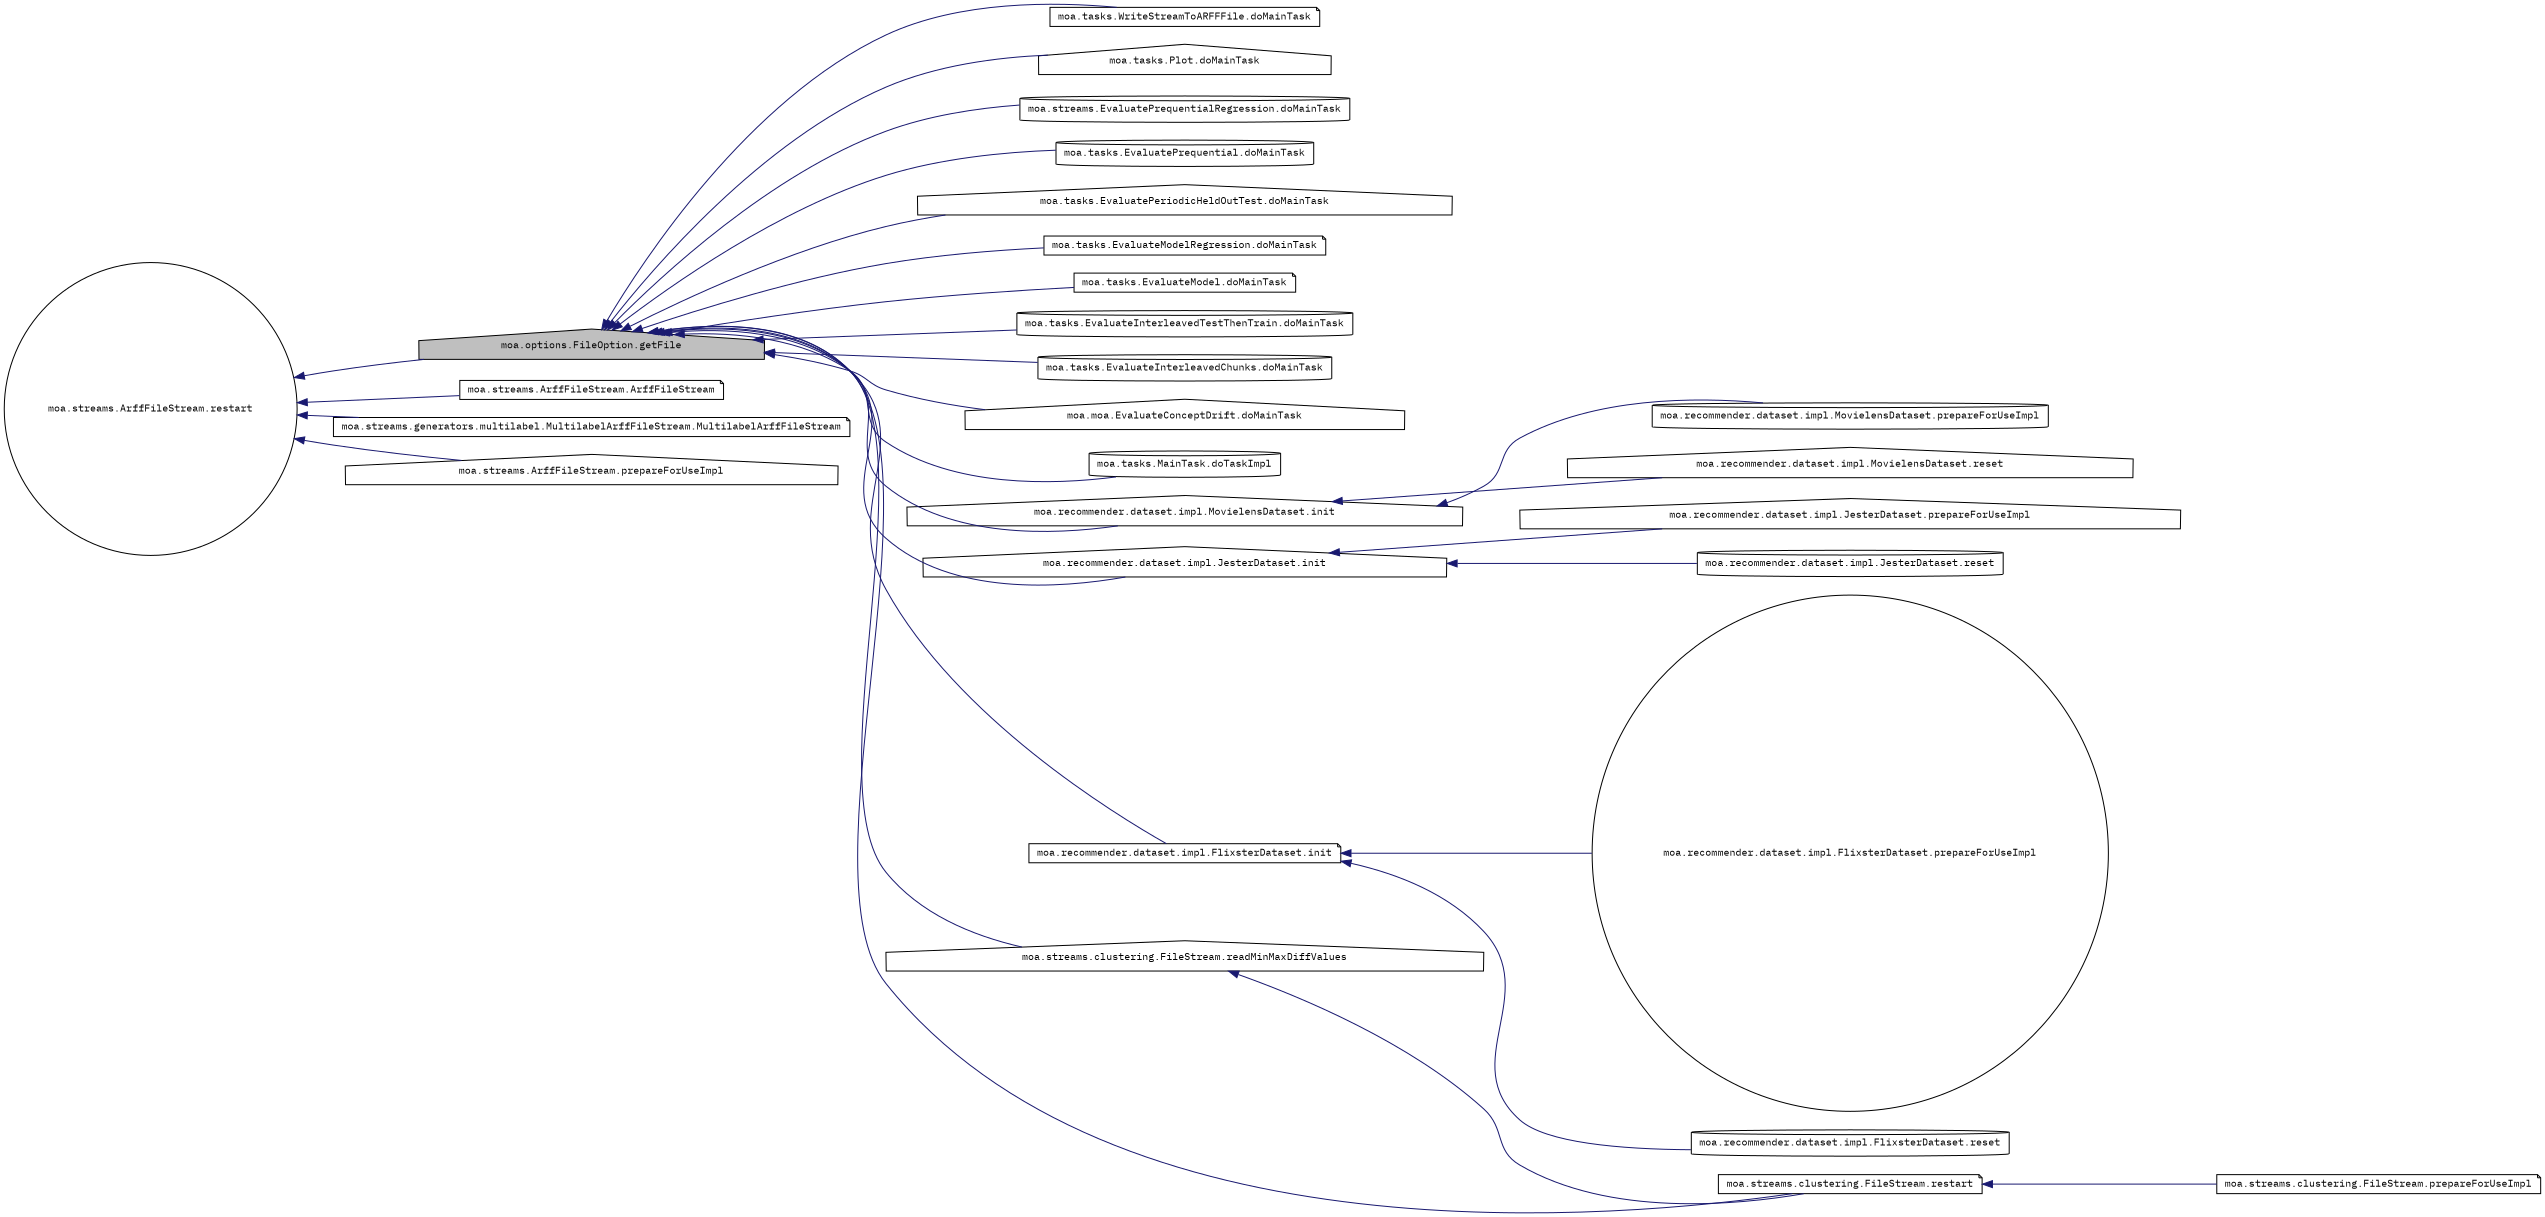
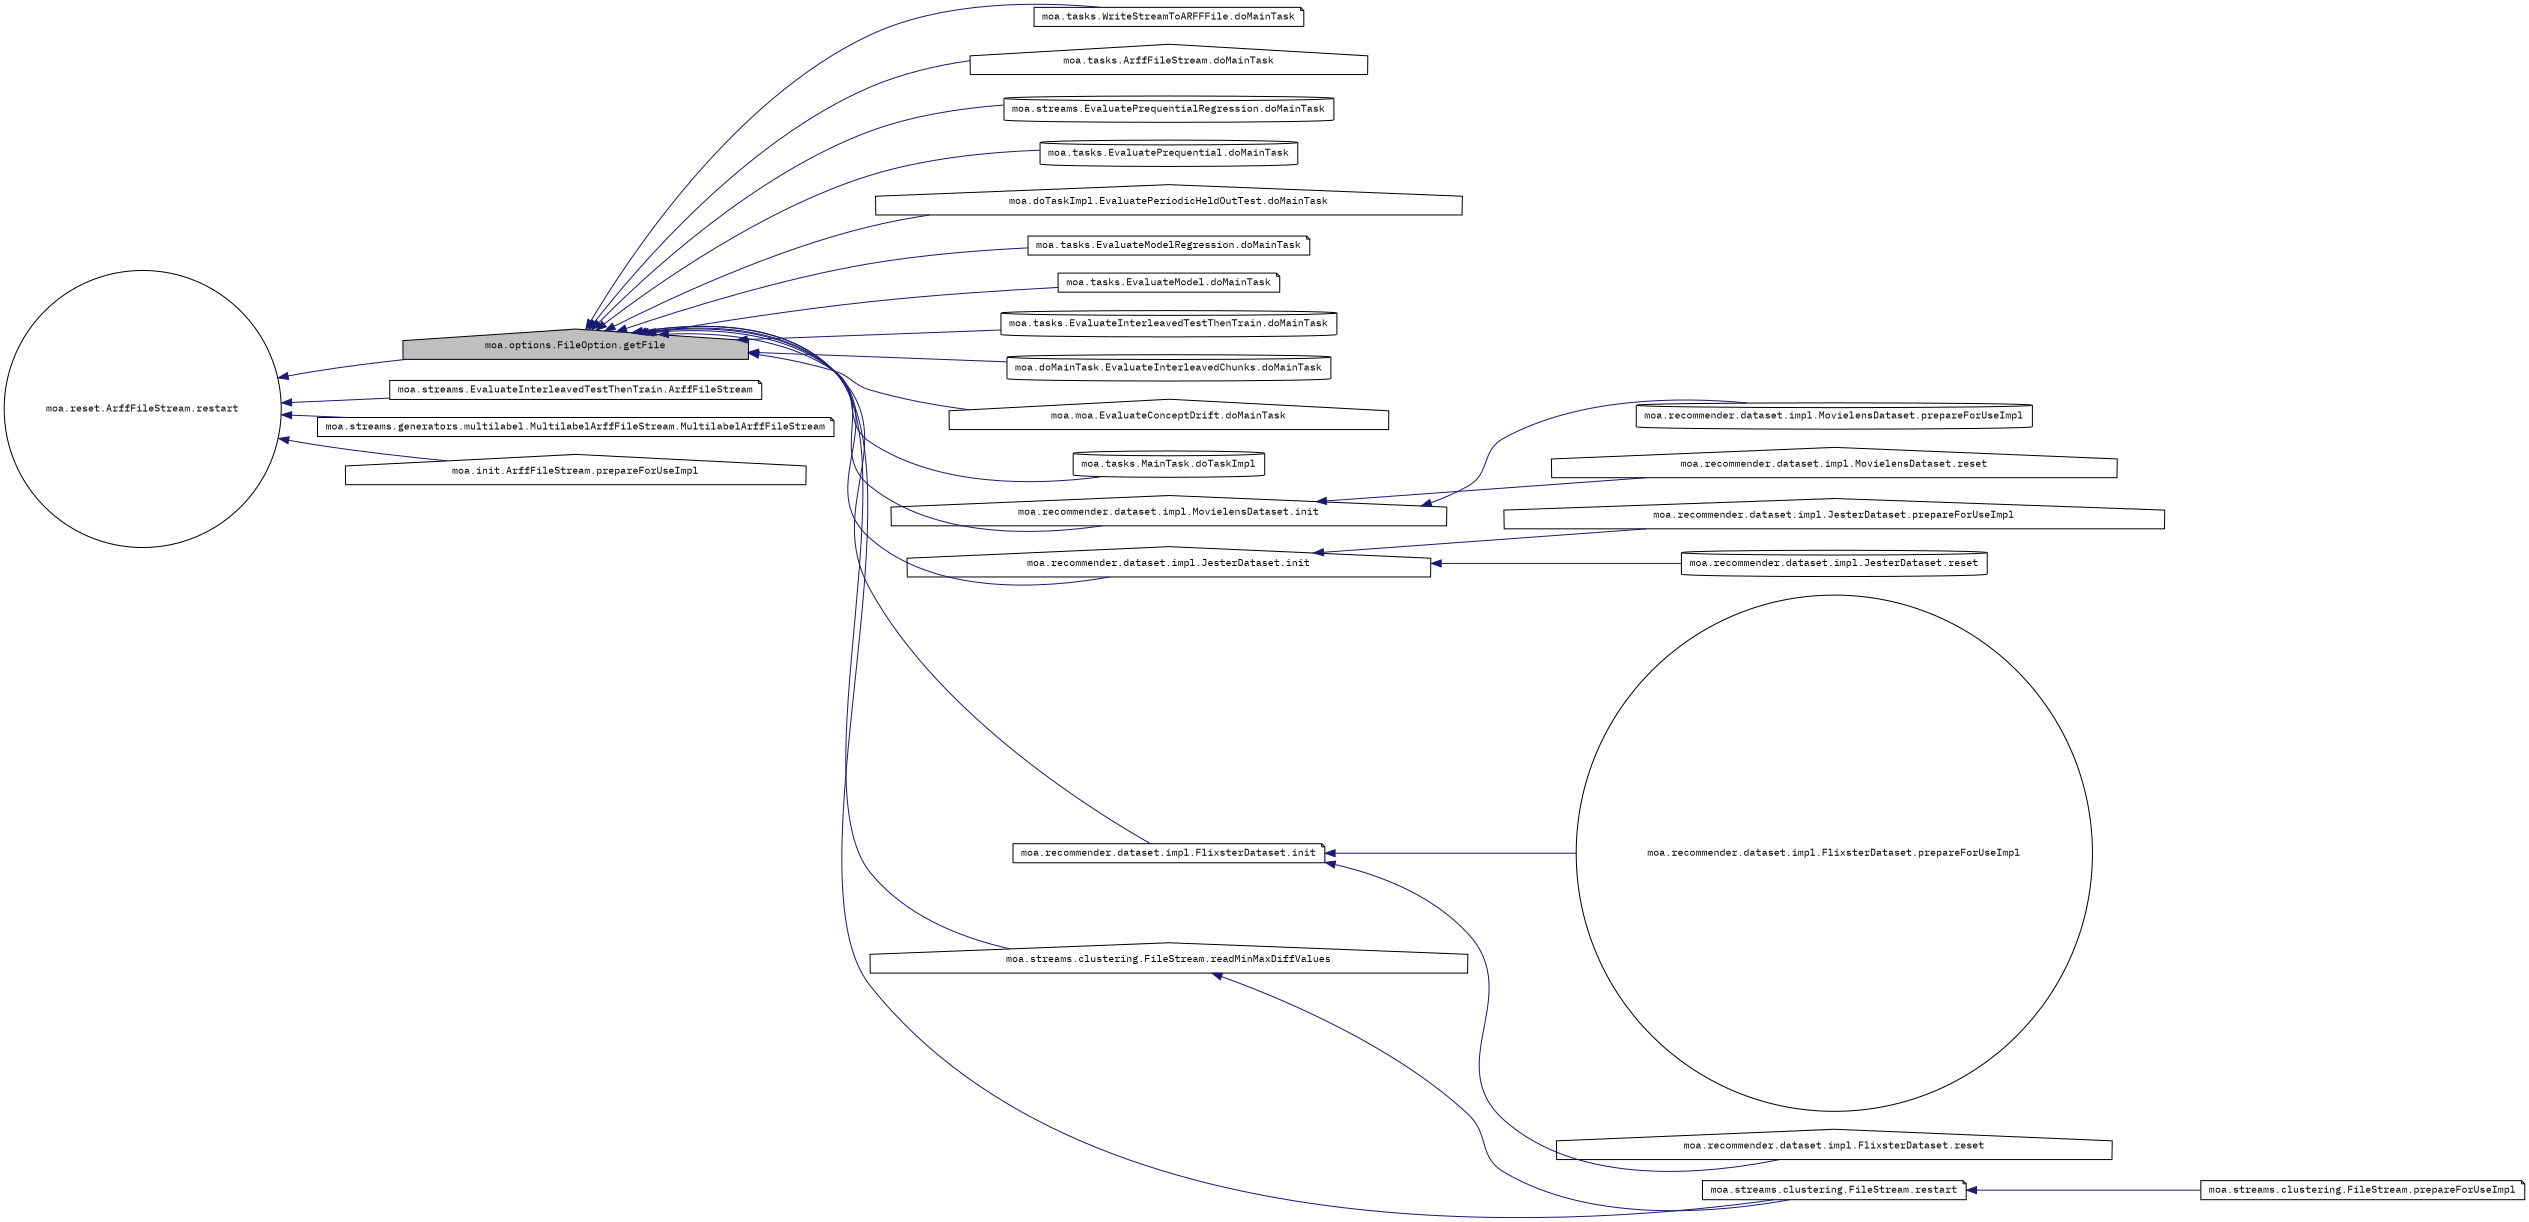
node "moa.tasks.Plot.doMainTask": label "moa.tasks.Plot.doMainTask" -> "moa.tasks.ArffFileStream.doMainTask"
node "moa.tasks.EvaluatePeriodicHeldOutTest.doMainTask": label "moa.tasks.EvaluatePeriodicHeldOutTest.doMainTask" -> "moa.doTaskImpl.EvaluatePeriodicHeldOutTest.doMainTask"
node "moa.tasks.EvaluateInterleavedChunks.doMainTask": label "moa.tasks.EvaluateInterleavedChunks.doMainTask" -> "moa.doMainTask.EvaluateInterleavedChunks.doMainTask"
node "moa.streams.ArffFileStream.ArffFileStream": label "moa.streams.ArffFileStream.ArffFileStream" -> "moa.streams.EvaluateInterleavedTestThenTrain.ArffFileStream"
node "moa.streams.ArffFileStream.restart": label "moa.streams.ArffFileStream.restart" -> "moa.reset.ArffFileStream.restart"
node "moa.streams.ArffFileStream.prepareForUseImpl": label "moa.streams.ArffFileStream.prepareForUseImpl" -> "moa.init.ArffFileStream.prepareForUseImpl"
node "moa.recommender.dataset.impl.FlixsterDataset.reset": shape cylinder -> house
